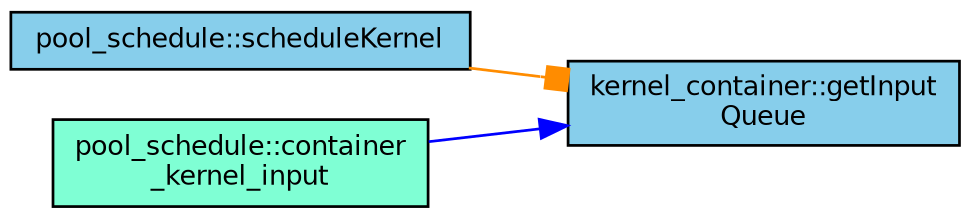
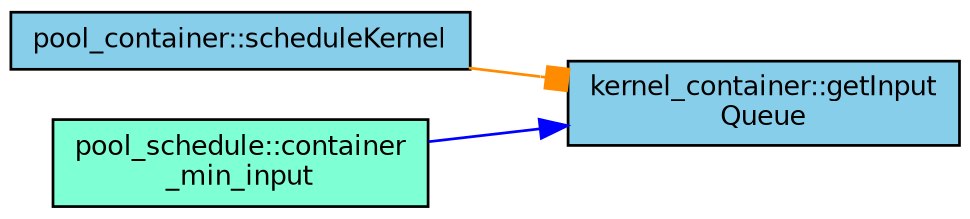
node "pool_schedule::scheduleKernel": label "pool_schedule::scheduleKernel" -> "pool_container::scheduleKernel"
node "pool_schedule::container _kernel_input": label "pool_schedule::container _kernel_input" -> "pool_schedule::container _min_input"
